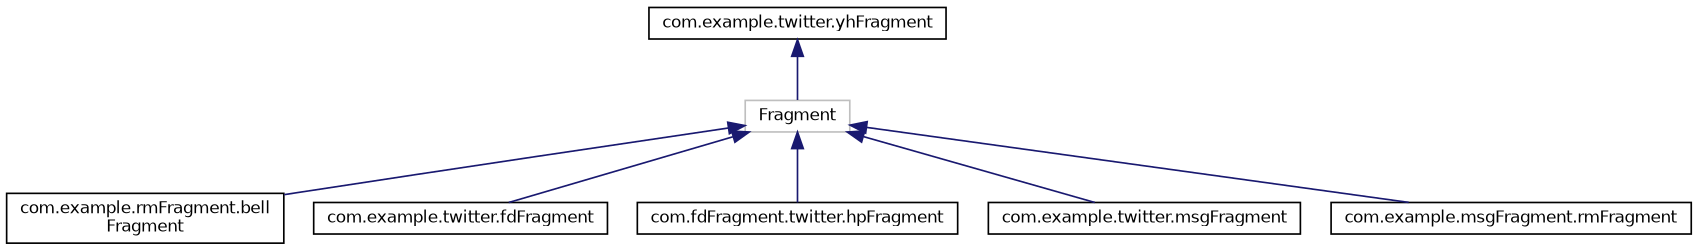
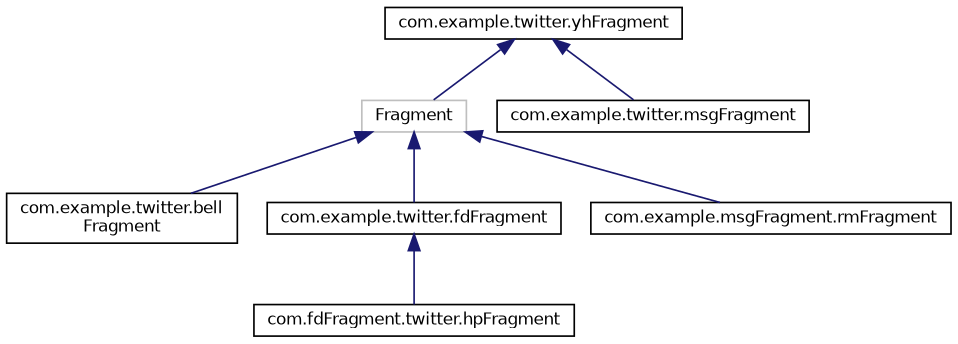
edge "com.example.twitter.msgFragment" -> "Fragment": now "com.example.twitter.msgFragment" -> "com.example.twitter.yhFragment"
edge "com.fdFragment.twitter.hpFragment" -> "Fragment": now "com.fdFragment.twitter.hpFragment" -> "com.example.twitter.fdFragment"
node "com.example.rmFragment.bell Fragment": label "com.example.rmFragment.bell Fragment" -> "com.example.twitter.bell Fragment"
